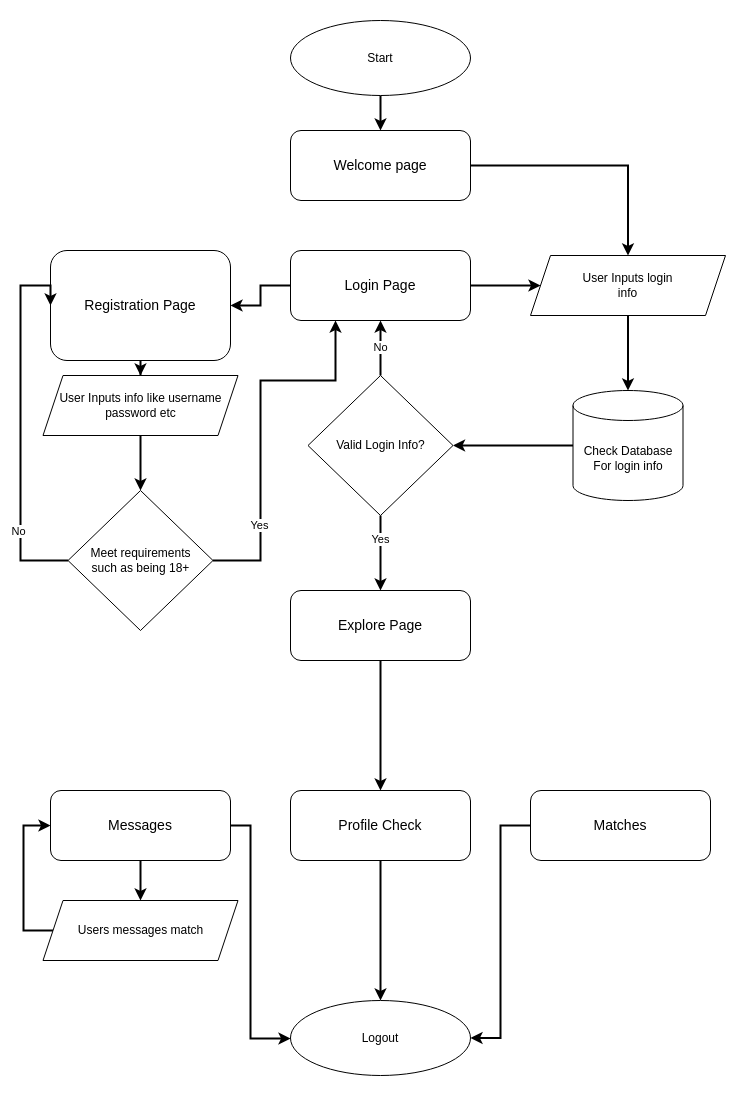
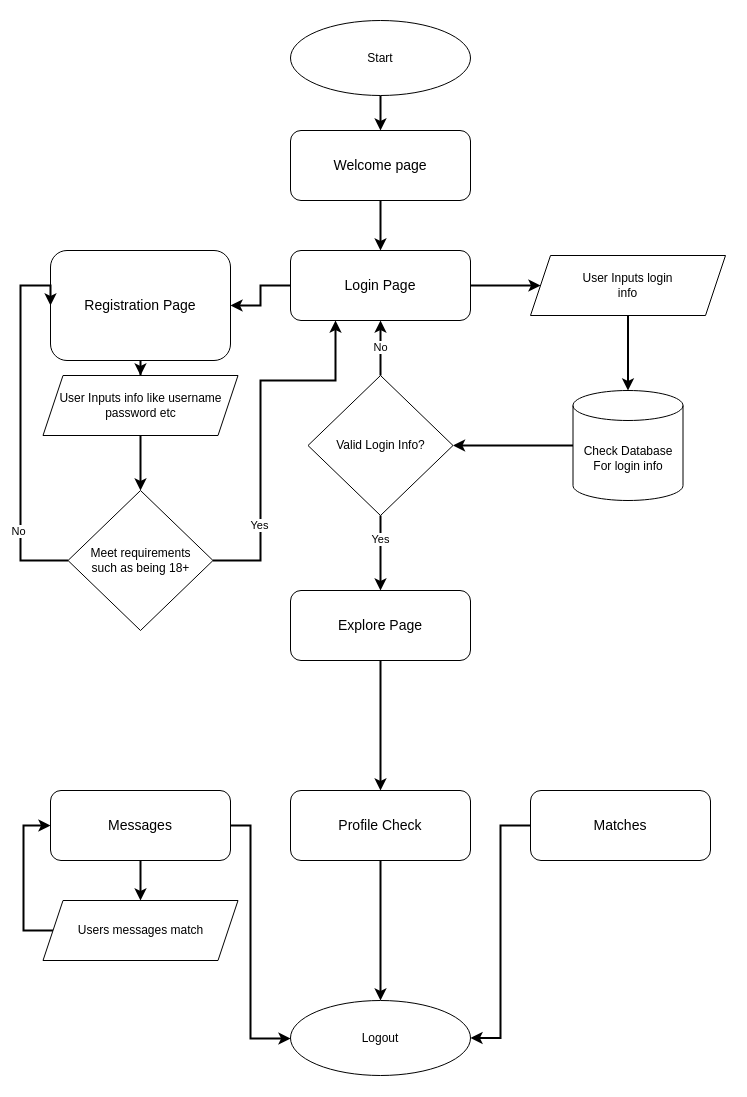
edge "Welcome page" -> "User Inputs login info": now "Welcome page" -> "Login Page"
